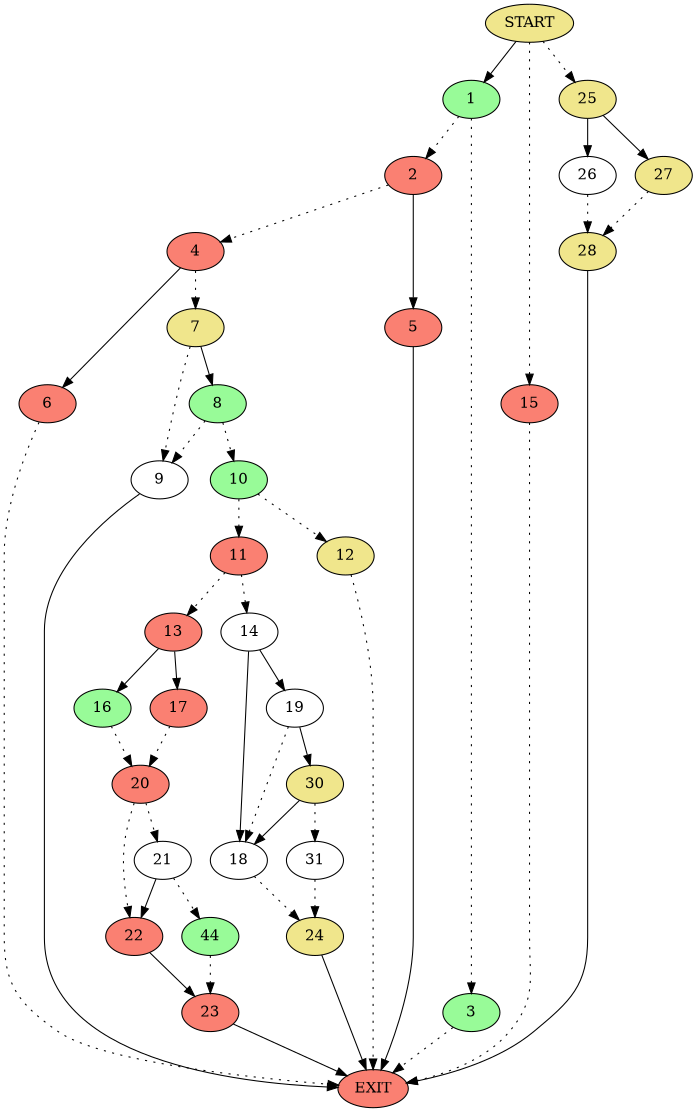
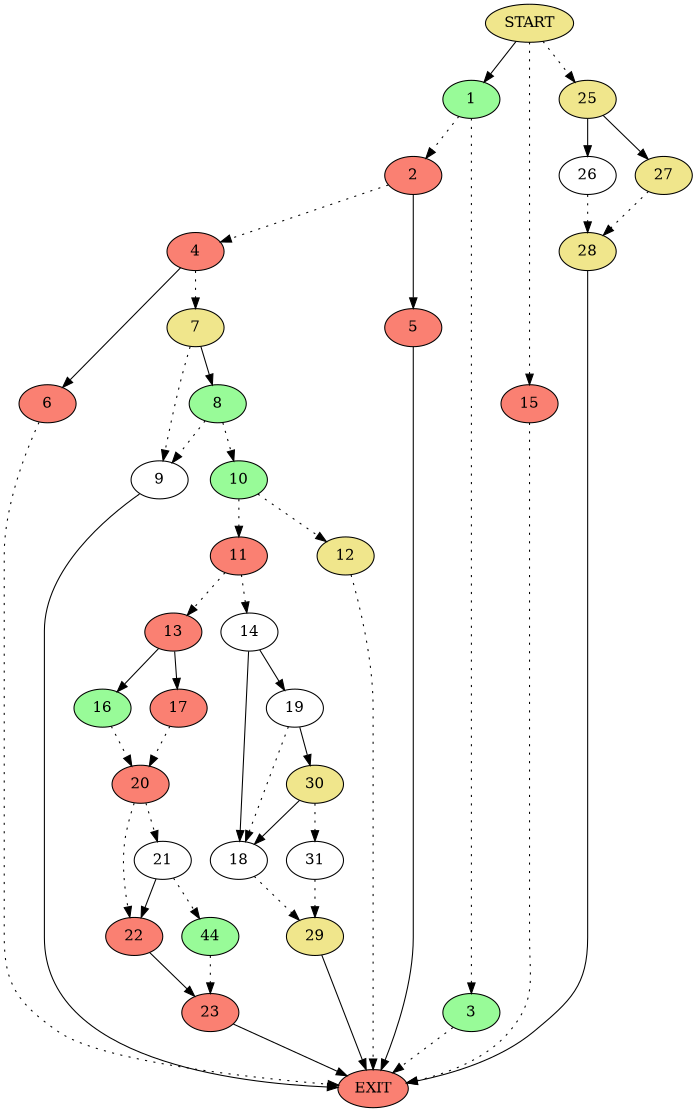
node "24": label "24" -> "29"
